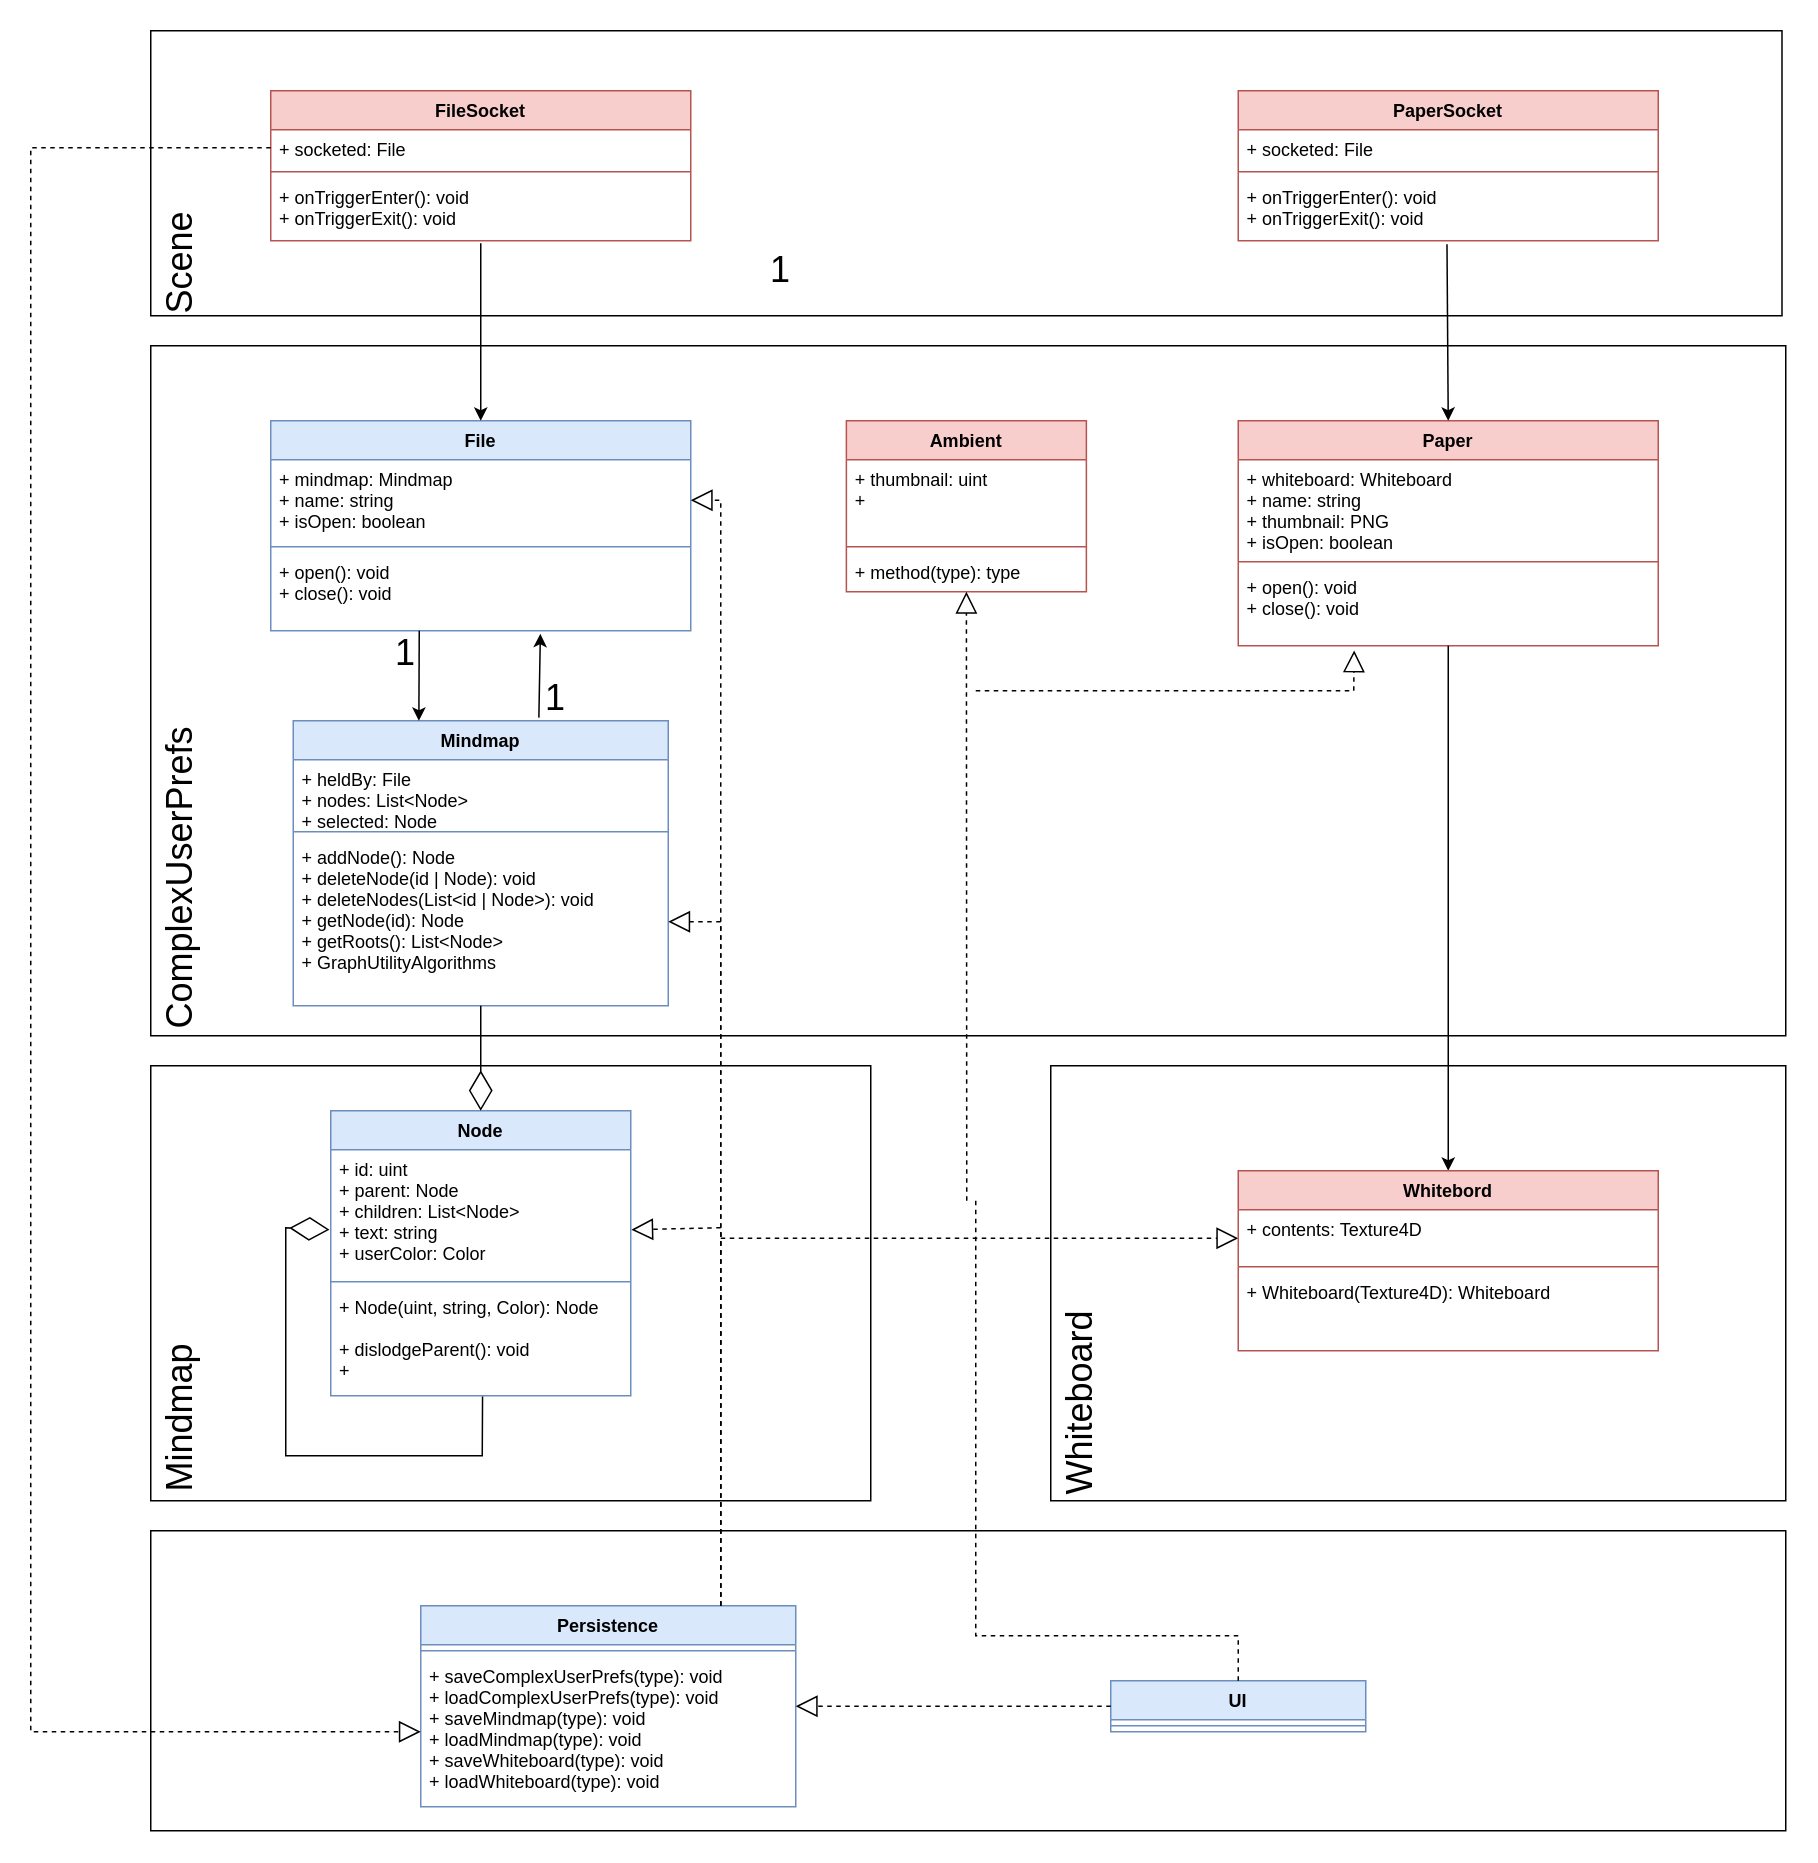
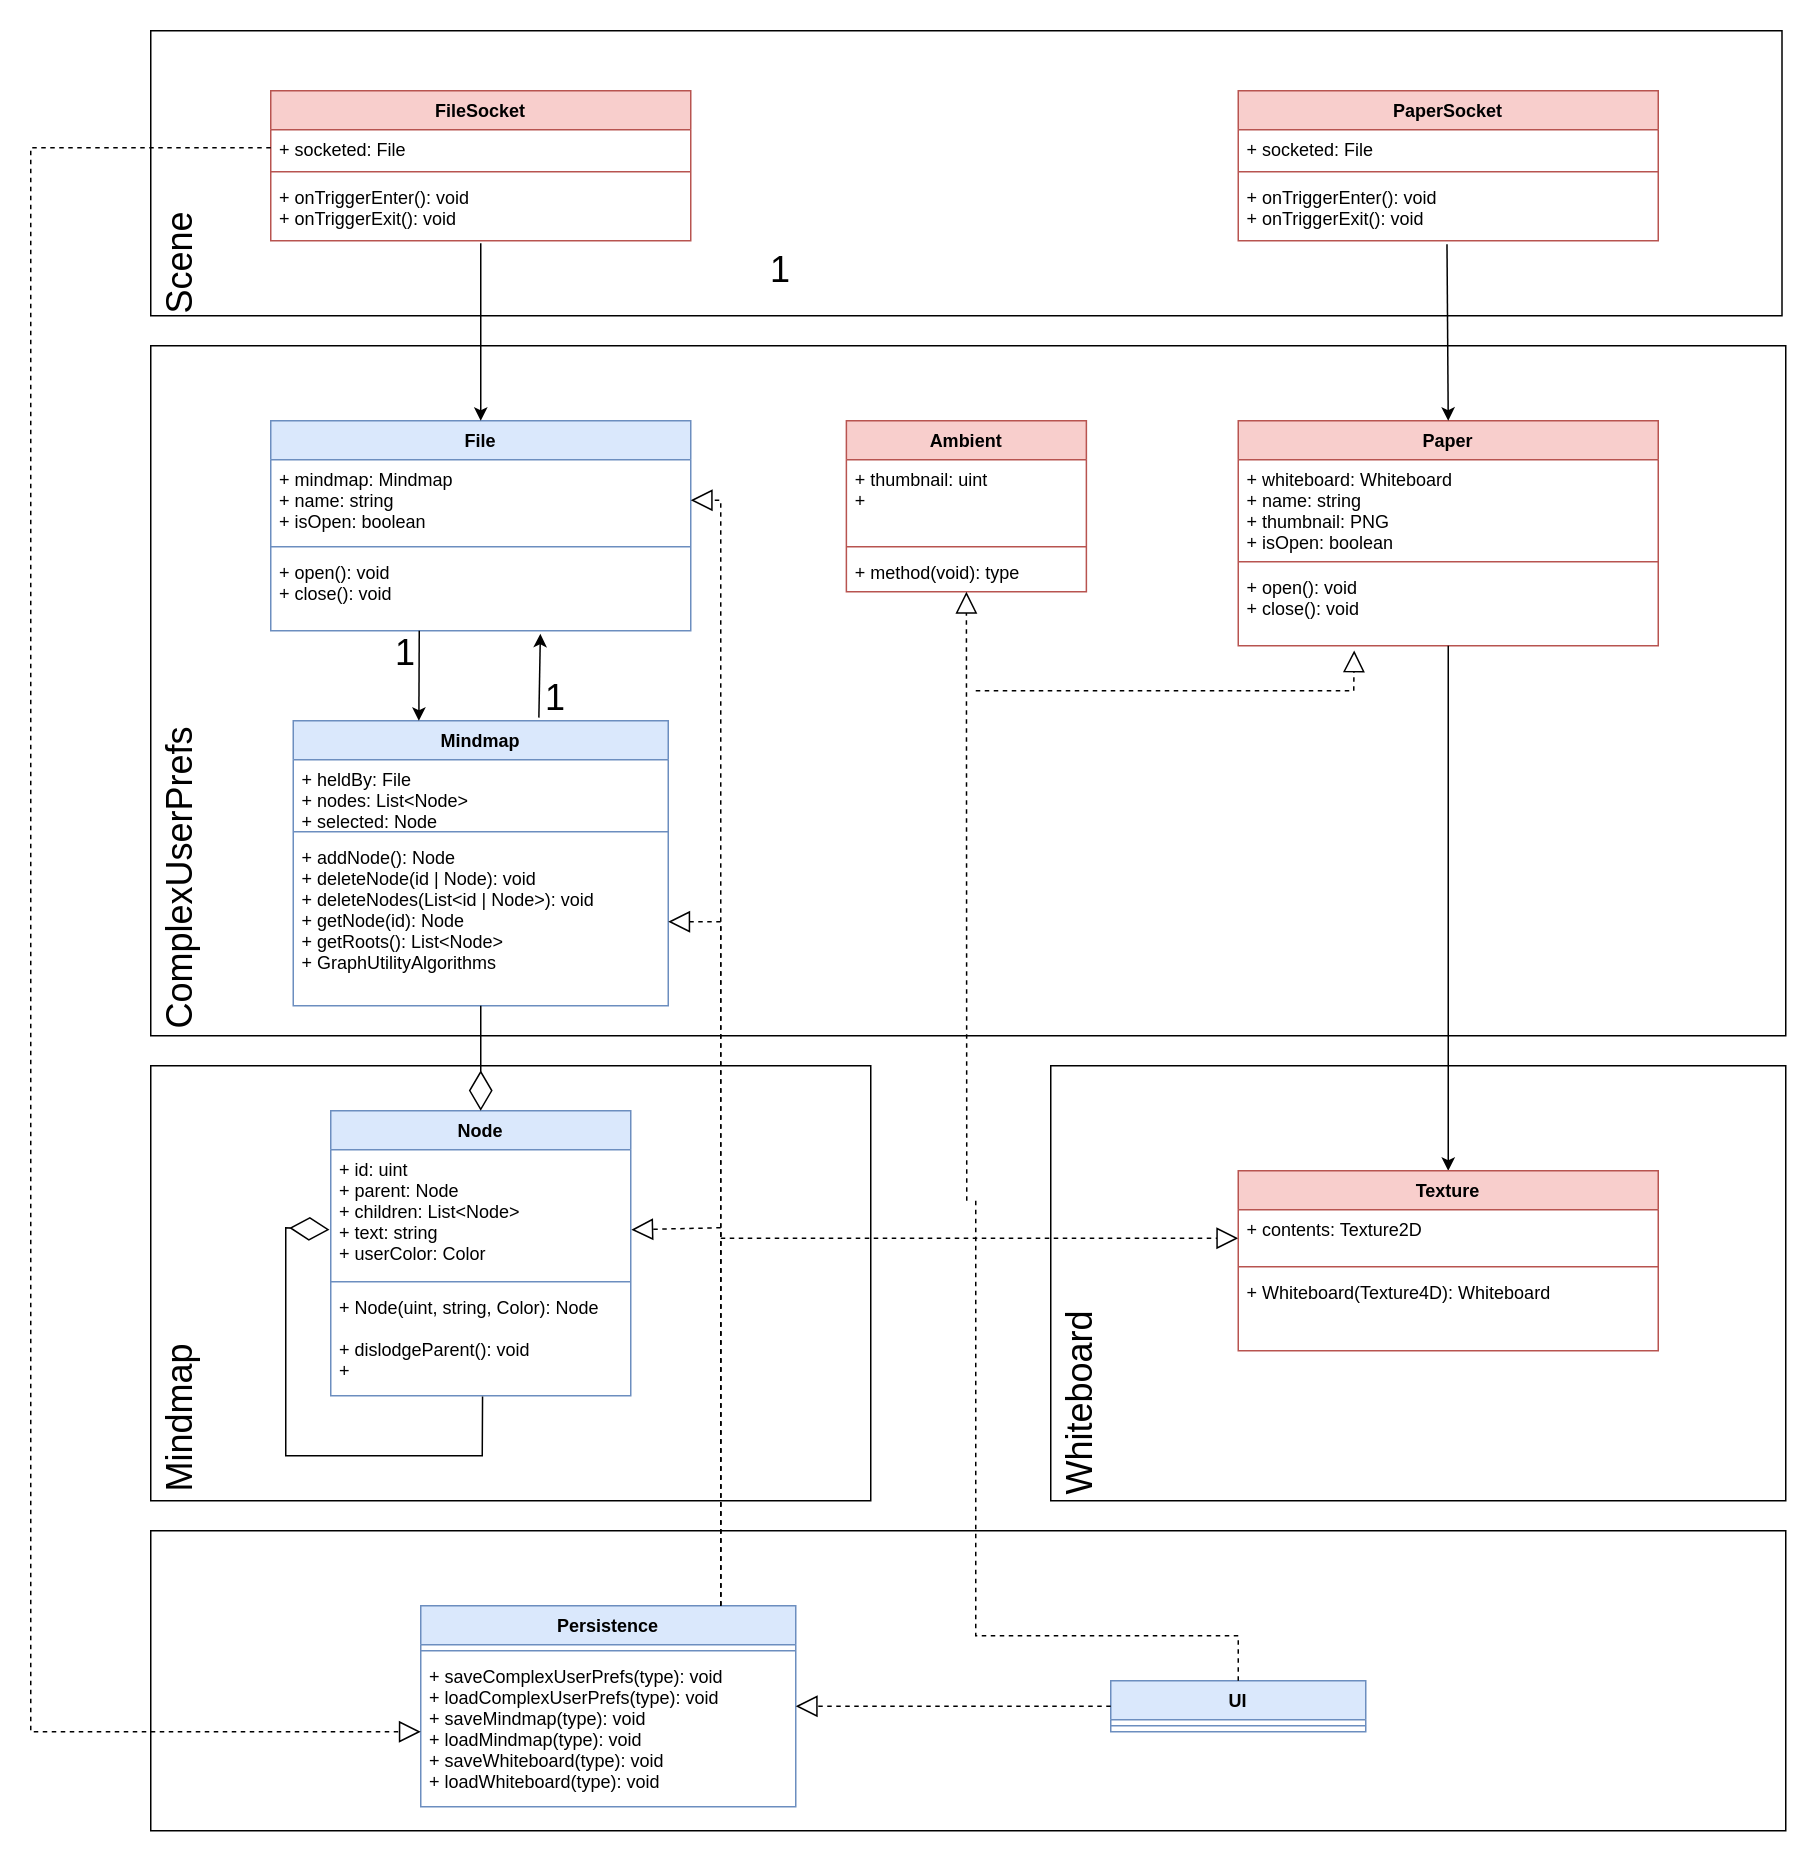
node "+ method(type): type": label "+ method(type): type" -> "+ method(void): type"
node "Whitebord": label "Whitebord" -> "Texture"
node "+ contents: Texture4D": label "+ contents: Texture4D" -> "+ contents: Texture2D"
